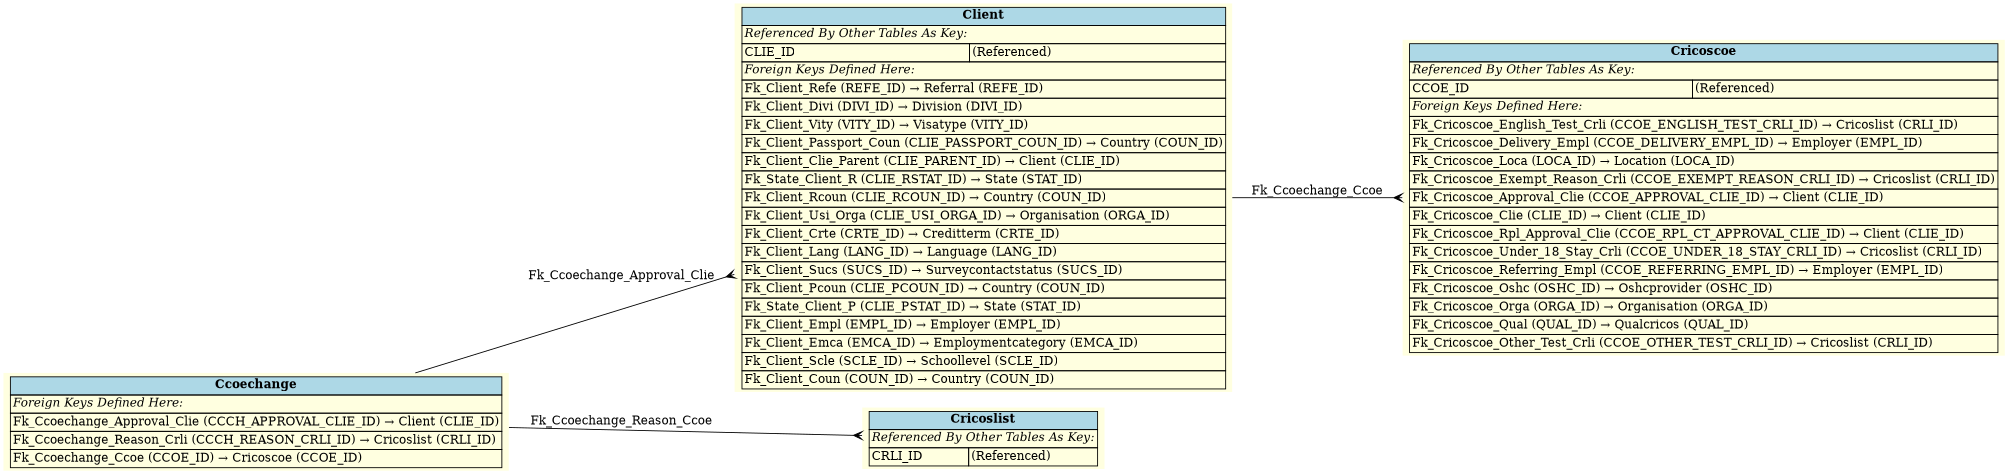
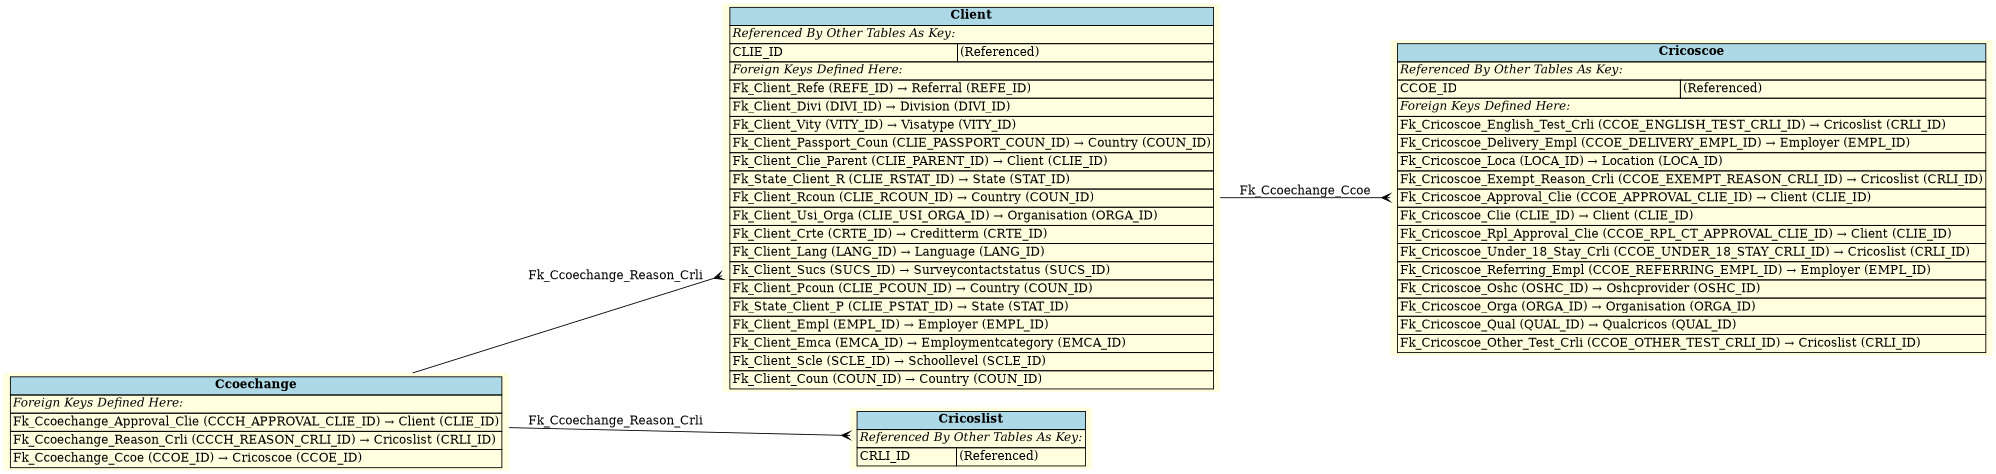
edge "Client" -- "Ccoechange": label " Fk_Ccoechange_Approval_Clie " -> " Fk_Ccoechange_Reason_Crli "
edge "Ccoechange" -- "Cricoslist": label " Fk_Ccoechange_Reason_Ccoe " -> " Fk_Ccoechange_Reason_Crli "
